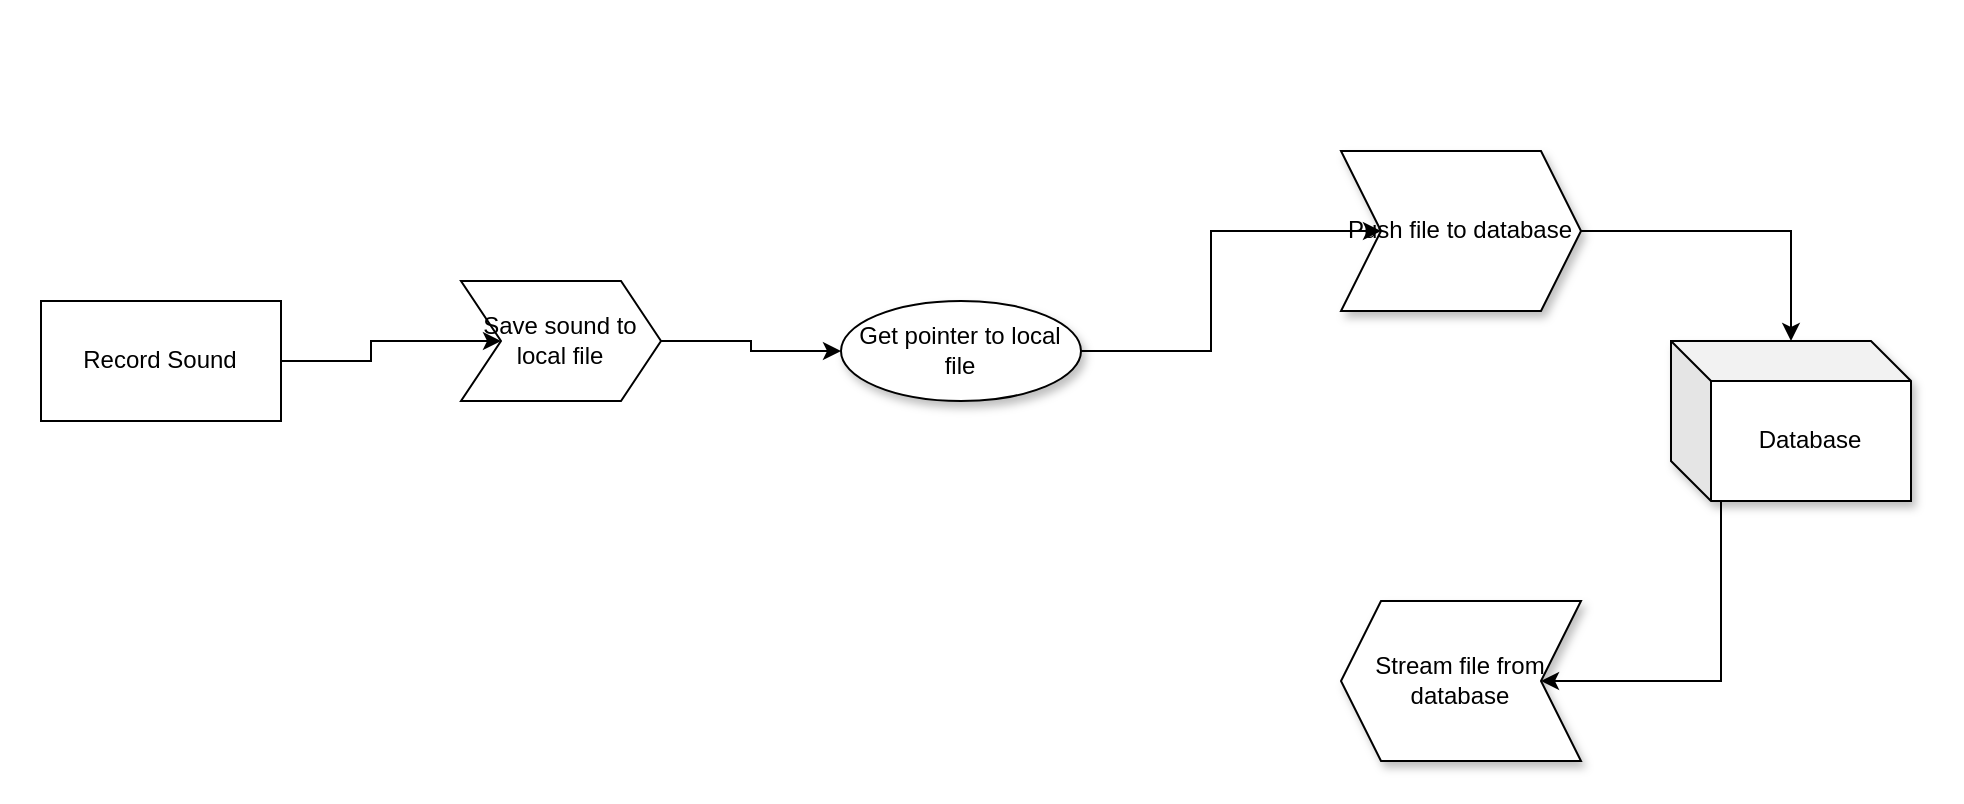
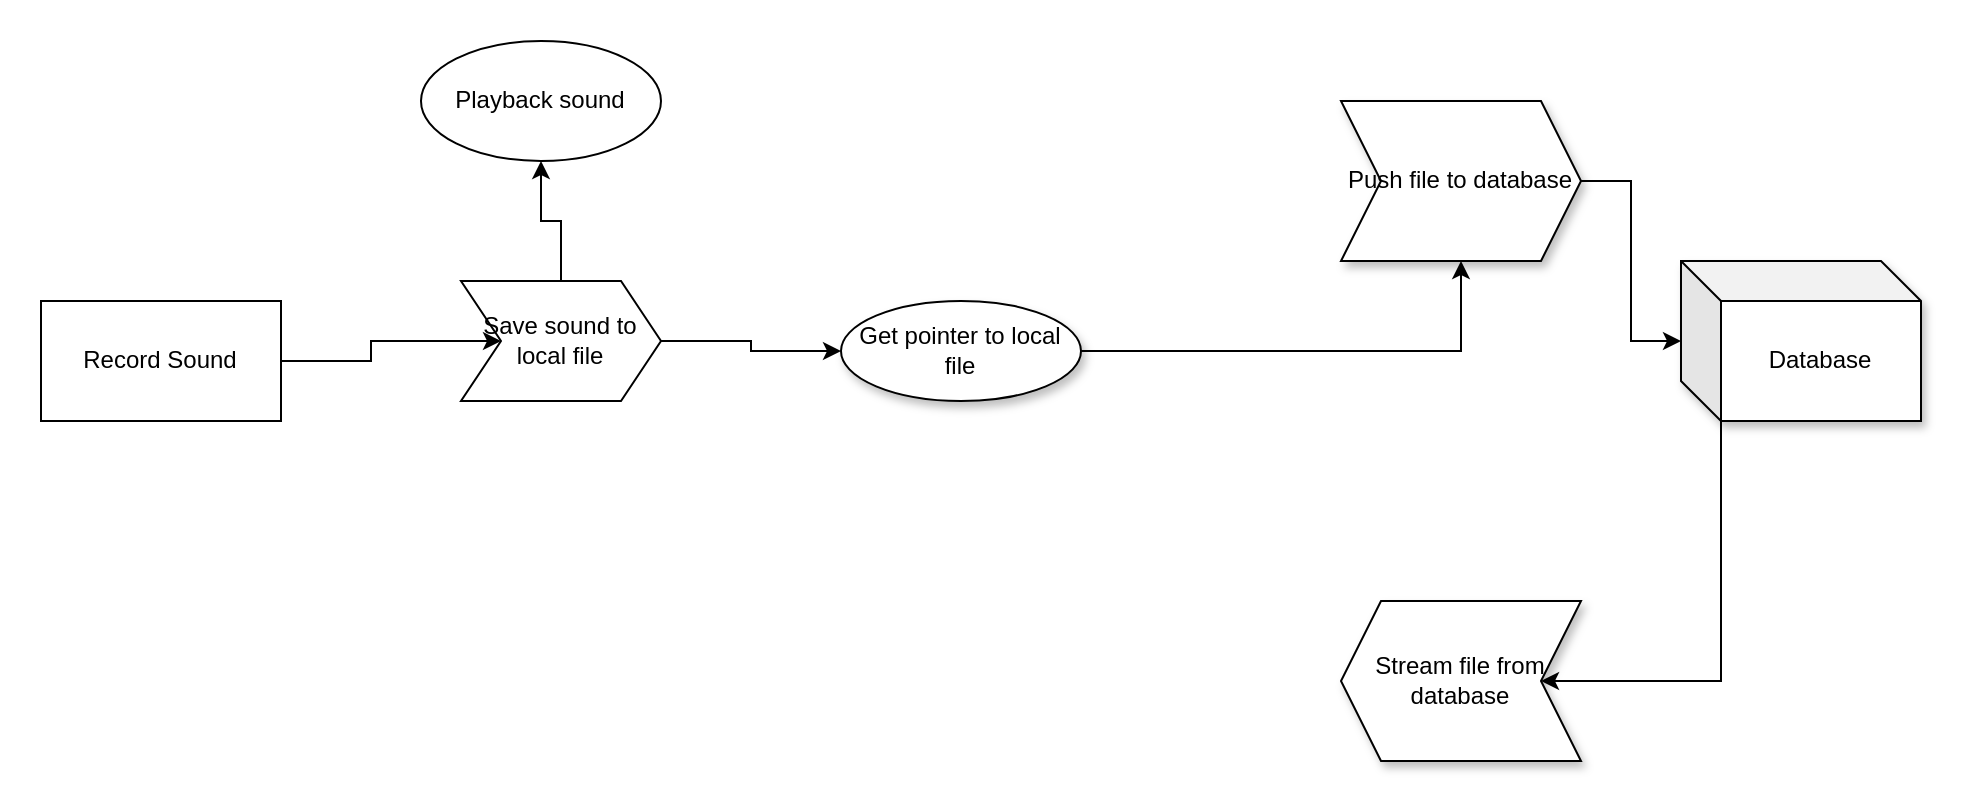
node "Playback sound": added
edge "Save sound to local file" -> "Playback sound": added
node "Push file to database": moved (1461, 231) -> (1461, 181)
node "Database": moved (1791, 421) -> (1801, 341)
